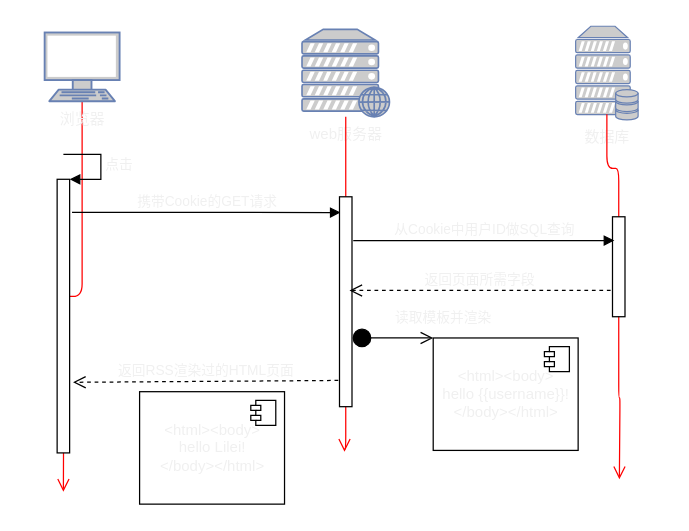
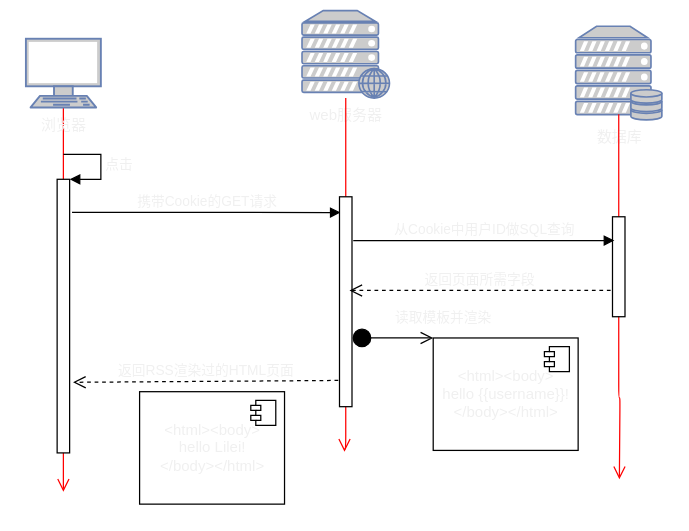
node "浏览器": moved (82, 67) -> (63, 73)
node "web服务器": moved (346, 73) -> (346, 54)
node "数据库": size 63x94 -> 86x94
